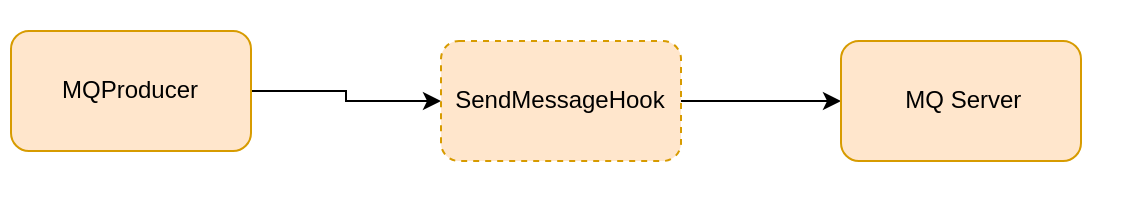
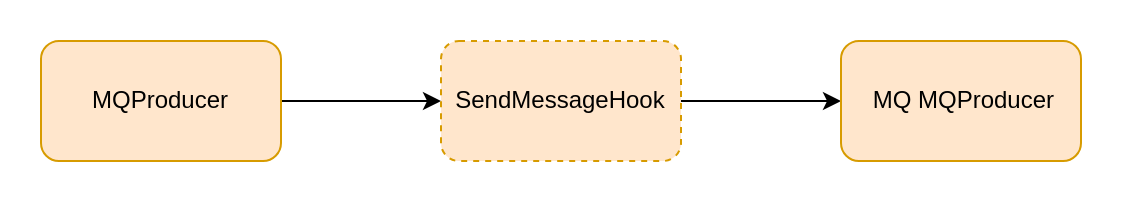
node "MQProducer": moved (131, 91) -> (161, 101)
node "MQ Server": label "MQ Server" -> "MQ MQProducer"
